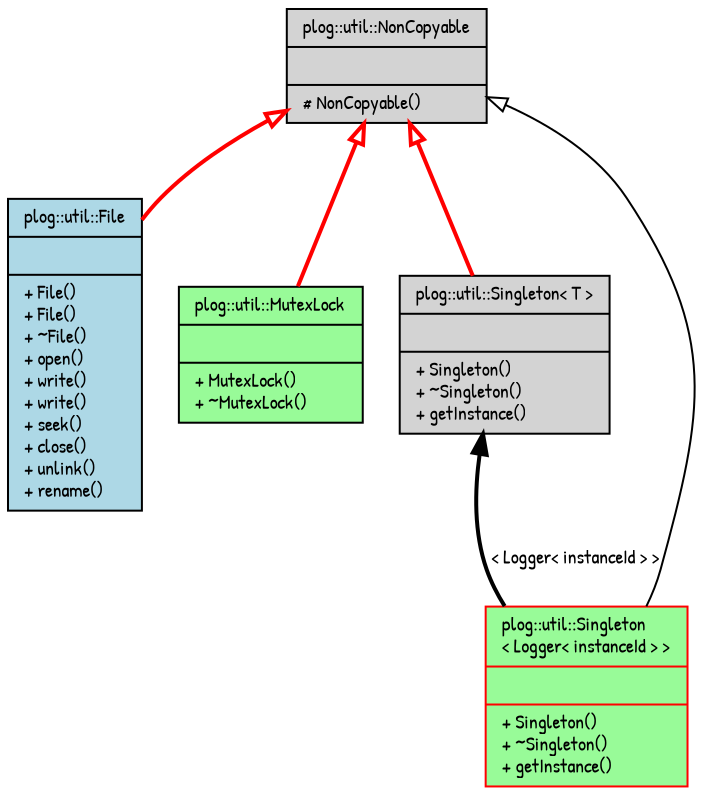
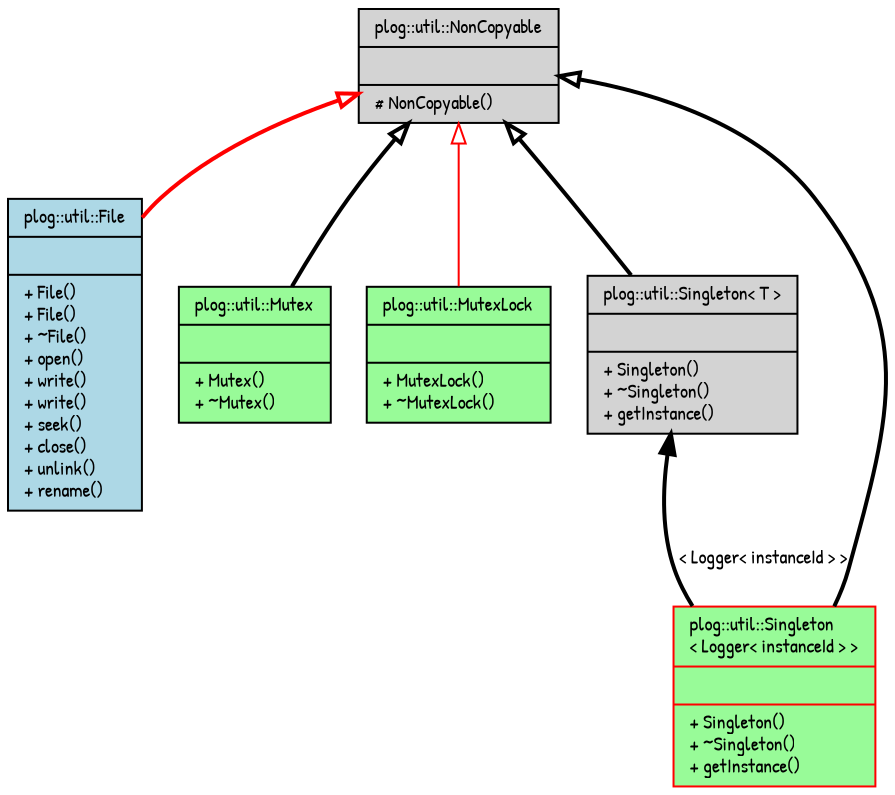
edge "plog::util::Singleton< T >" -> "plog::util::NonCopyable": color red -> black
edge "plog::util::MutexLock" -> "plog::util::NonCopyable": style bold -> solid
edge "plog::util::Singleton" -> "plog::util::NonCopyable": style solid -> bold
node "plog::util::Mutex": added
